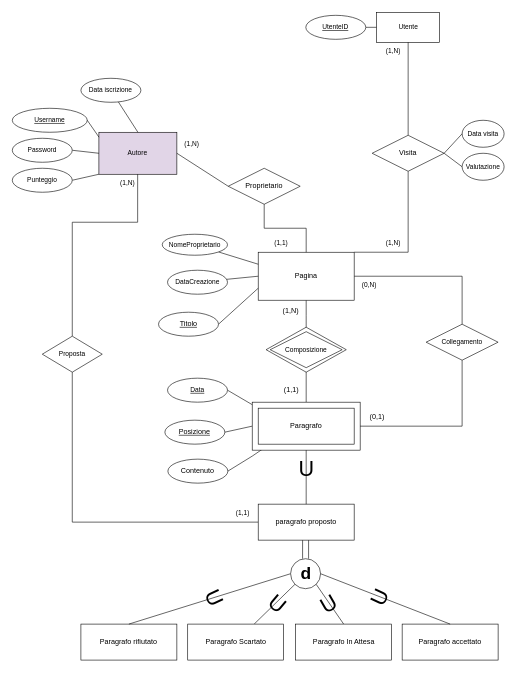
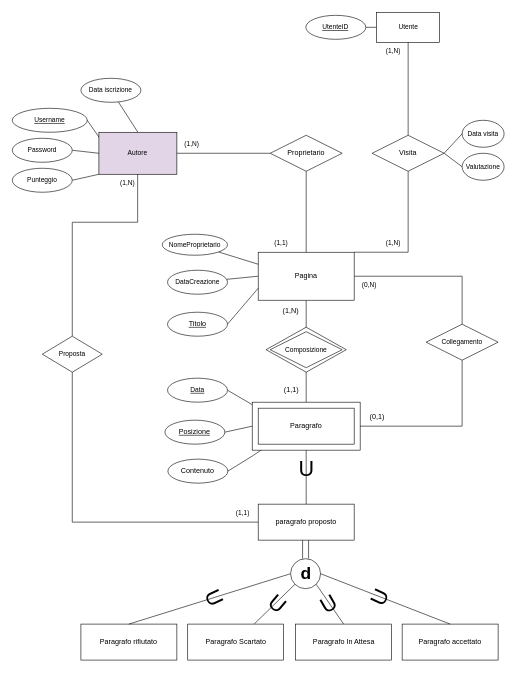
node "Proprietario": moved (264, 186) -> (306, 153)
node "Titolo": moved (189, 324) -> (198, 324)
